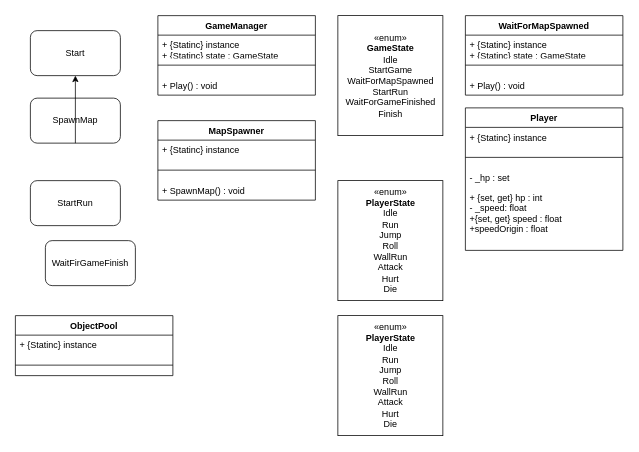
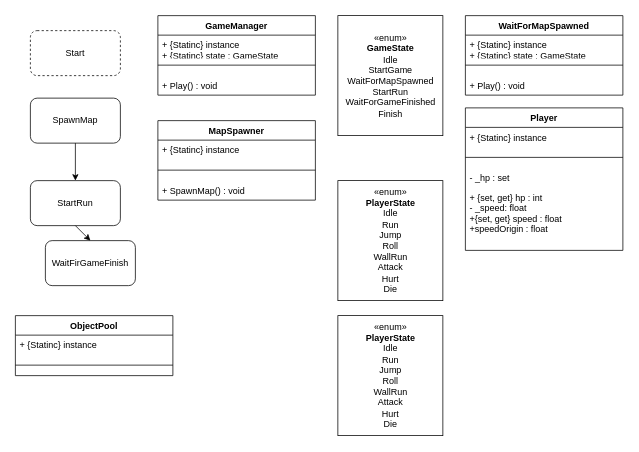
node "Start": style solid -> dashed
edge "SpawnMap" -> "Start": now "SpawnMap" -> "StartRun"
edge "StartRun" -> "WaitFirGameFinish": added
